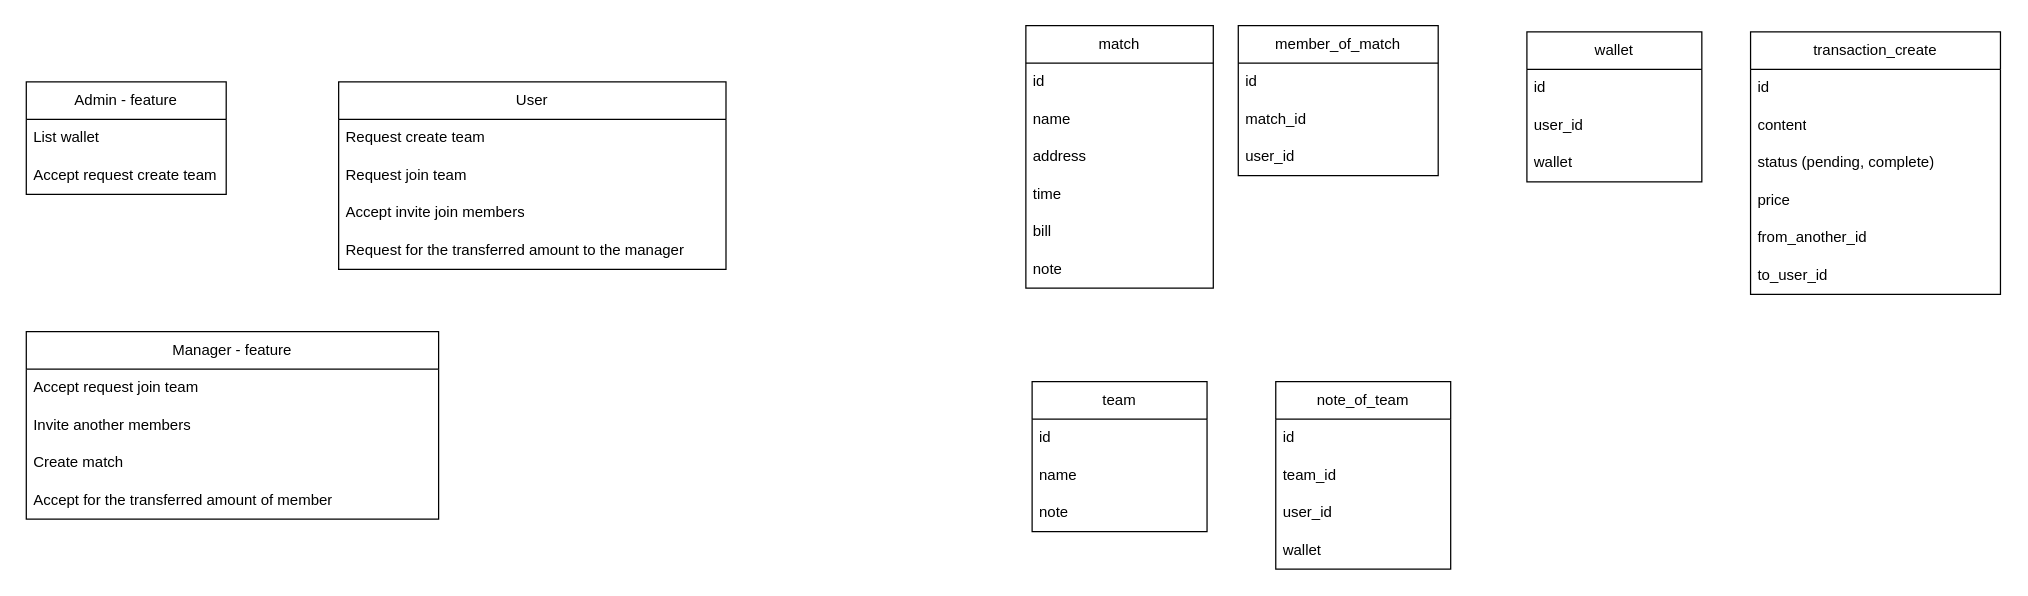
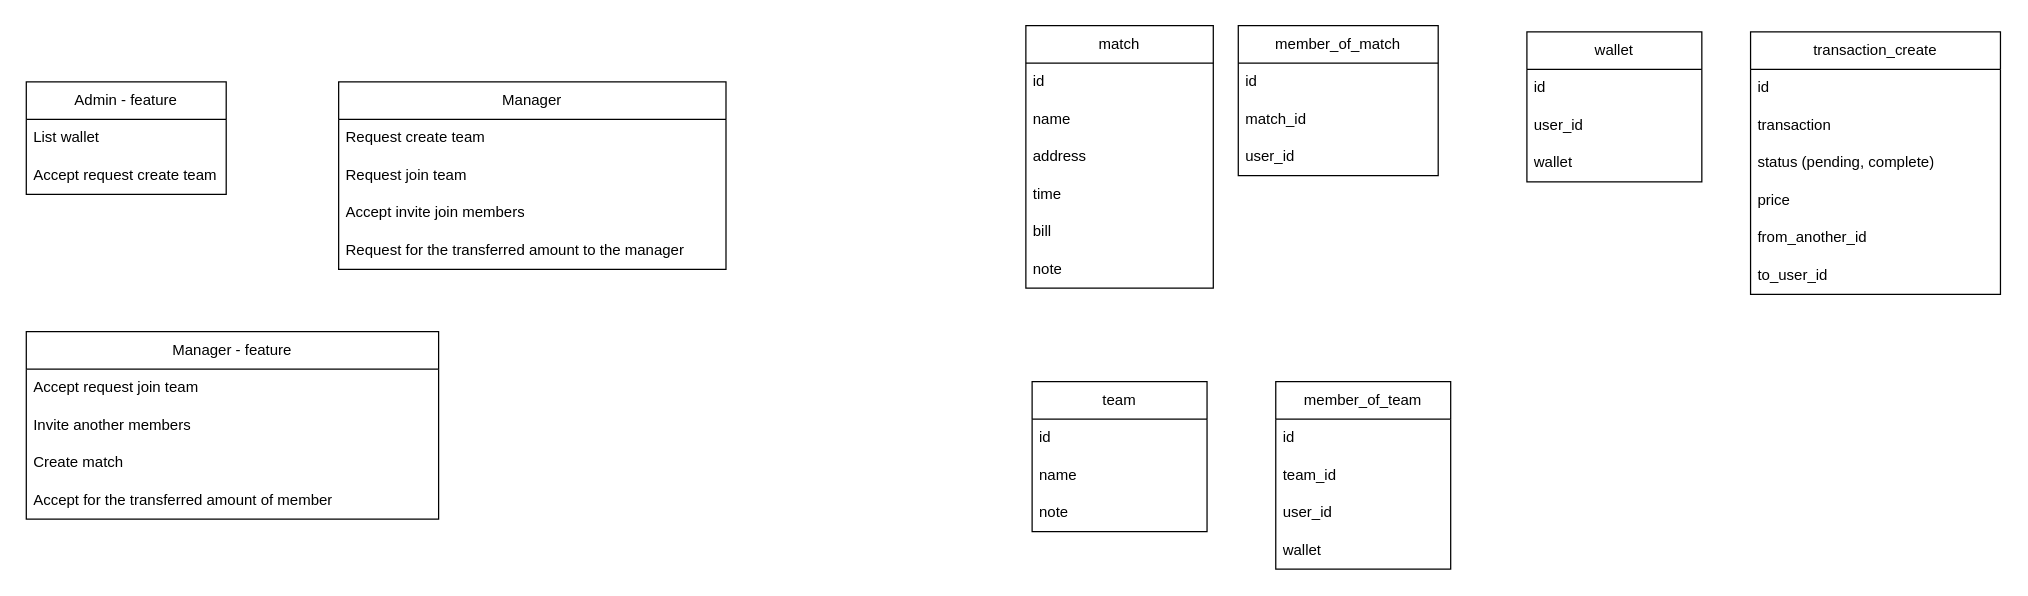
node "User": label "User" -> "Manager"
node "content": label "content" -> "transaction"
node "note_of_team": label "note_of_team" -> "member_of_team"
